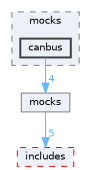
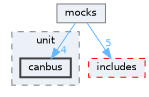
cluster "mocks": label "mocks" -> "unit"
edge "canbus" -> "mocks": reversed
